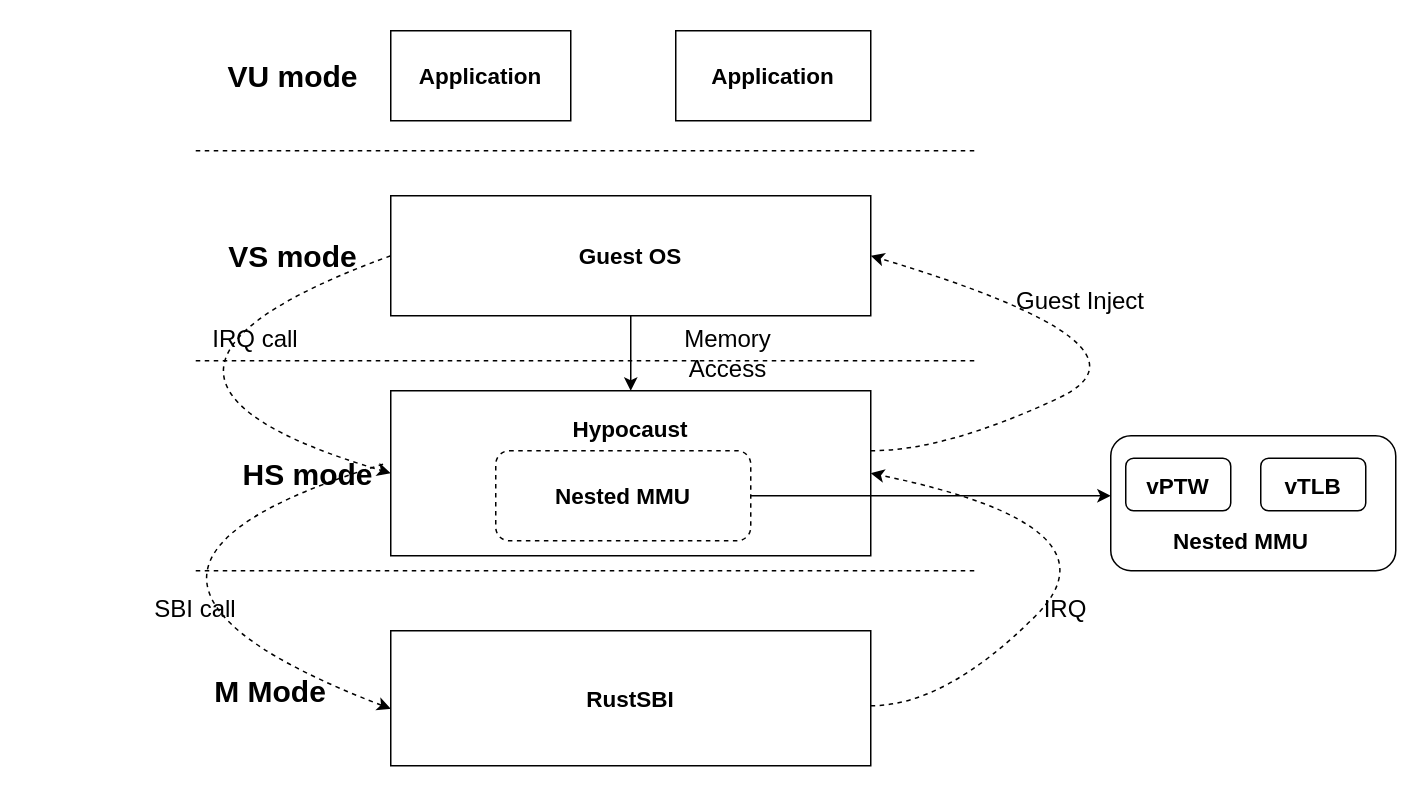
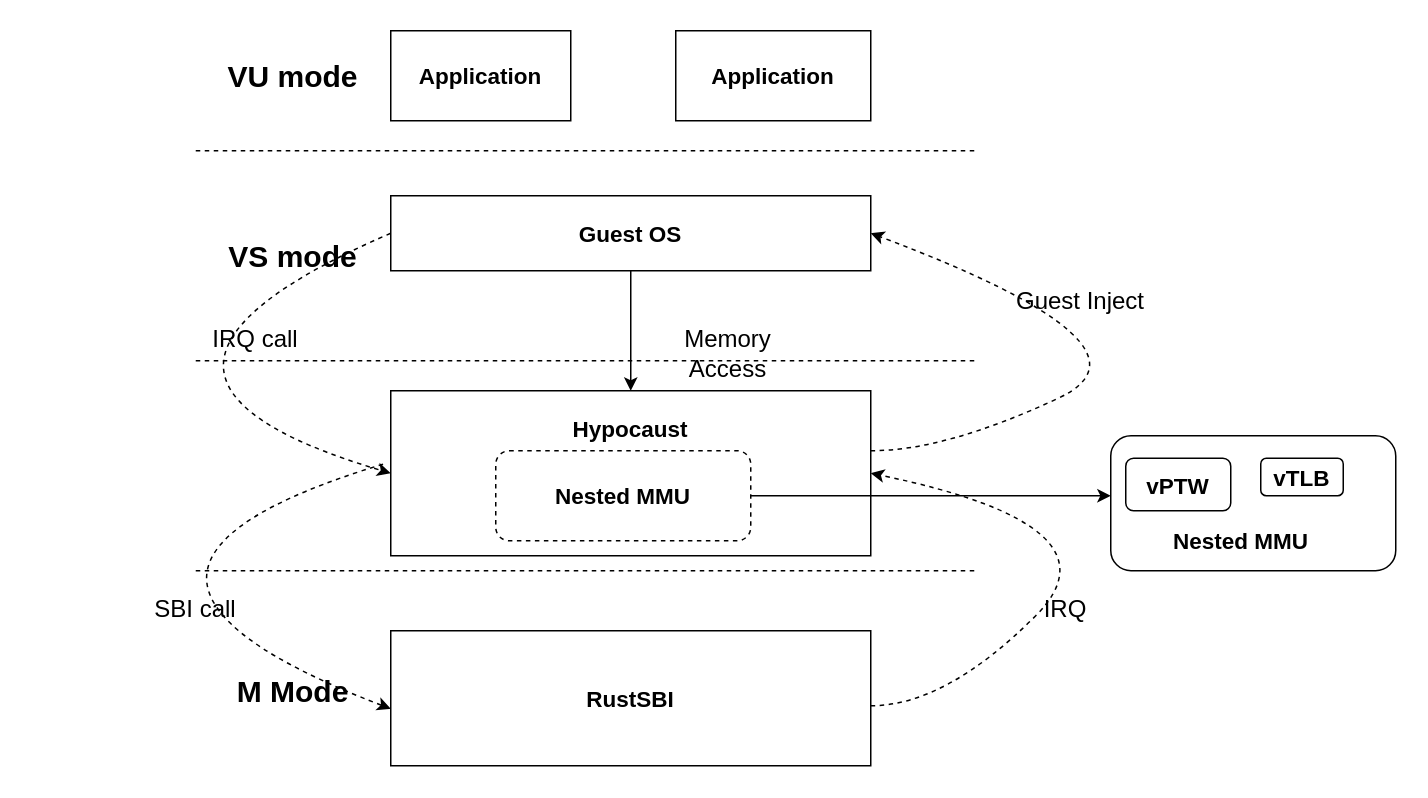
node "Guest OS": size 480x120 -> 480x75
node "HS mode": removed
node "vTLB": size 105x53 -> 83x38
node "M Mode": moved (271, 691) -> (293, 691)
